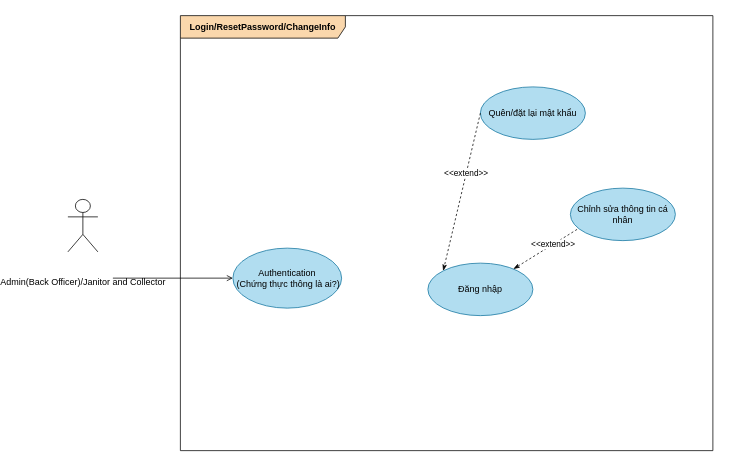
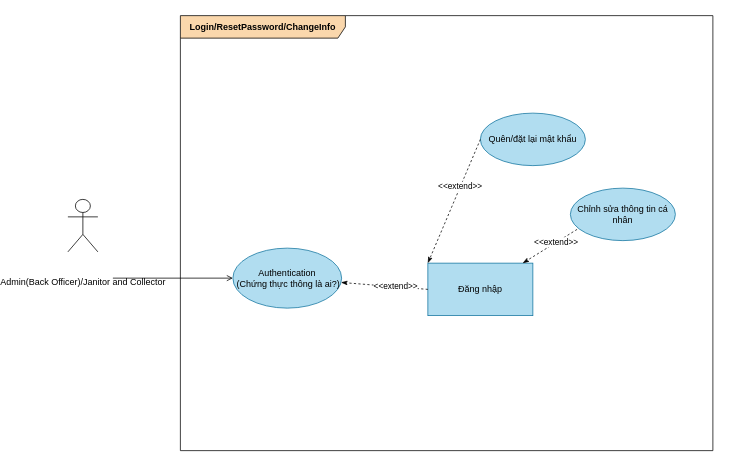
node "Quên/đặt lại mật khẩu": moved (533, 113) -> (533, 139)
edge "Đăng nhập" -> "Authentication (Chứng thực thông là ai?)": added, label "<<extend>>"
node "Đăng nhập": shape ellipse -> rectangle
